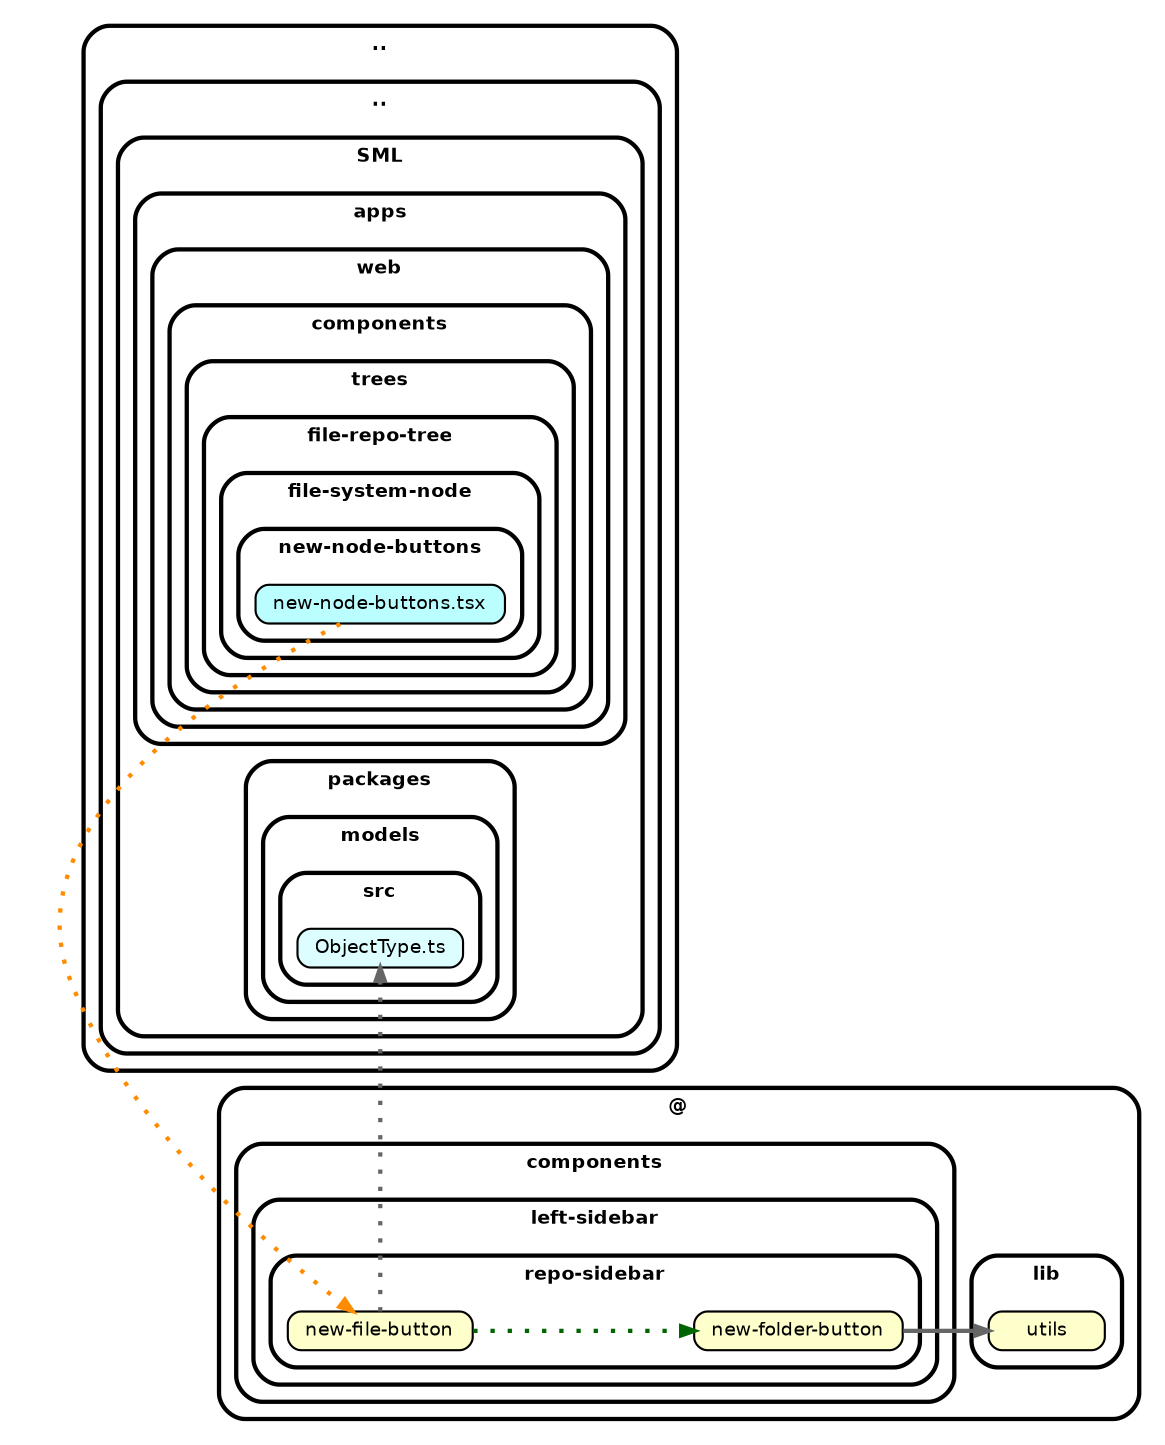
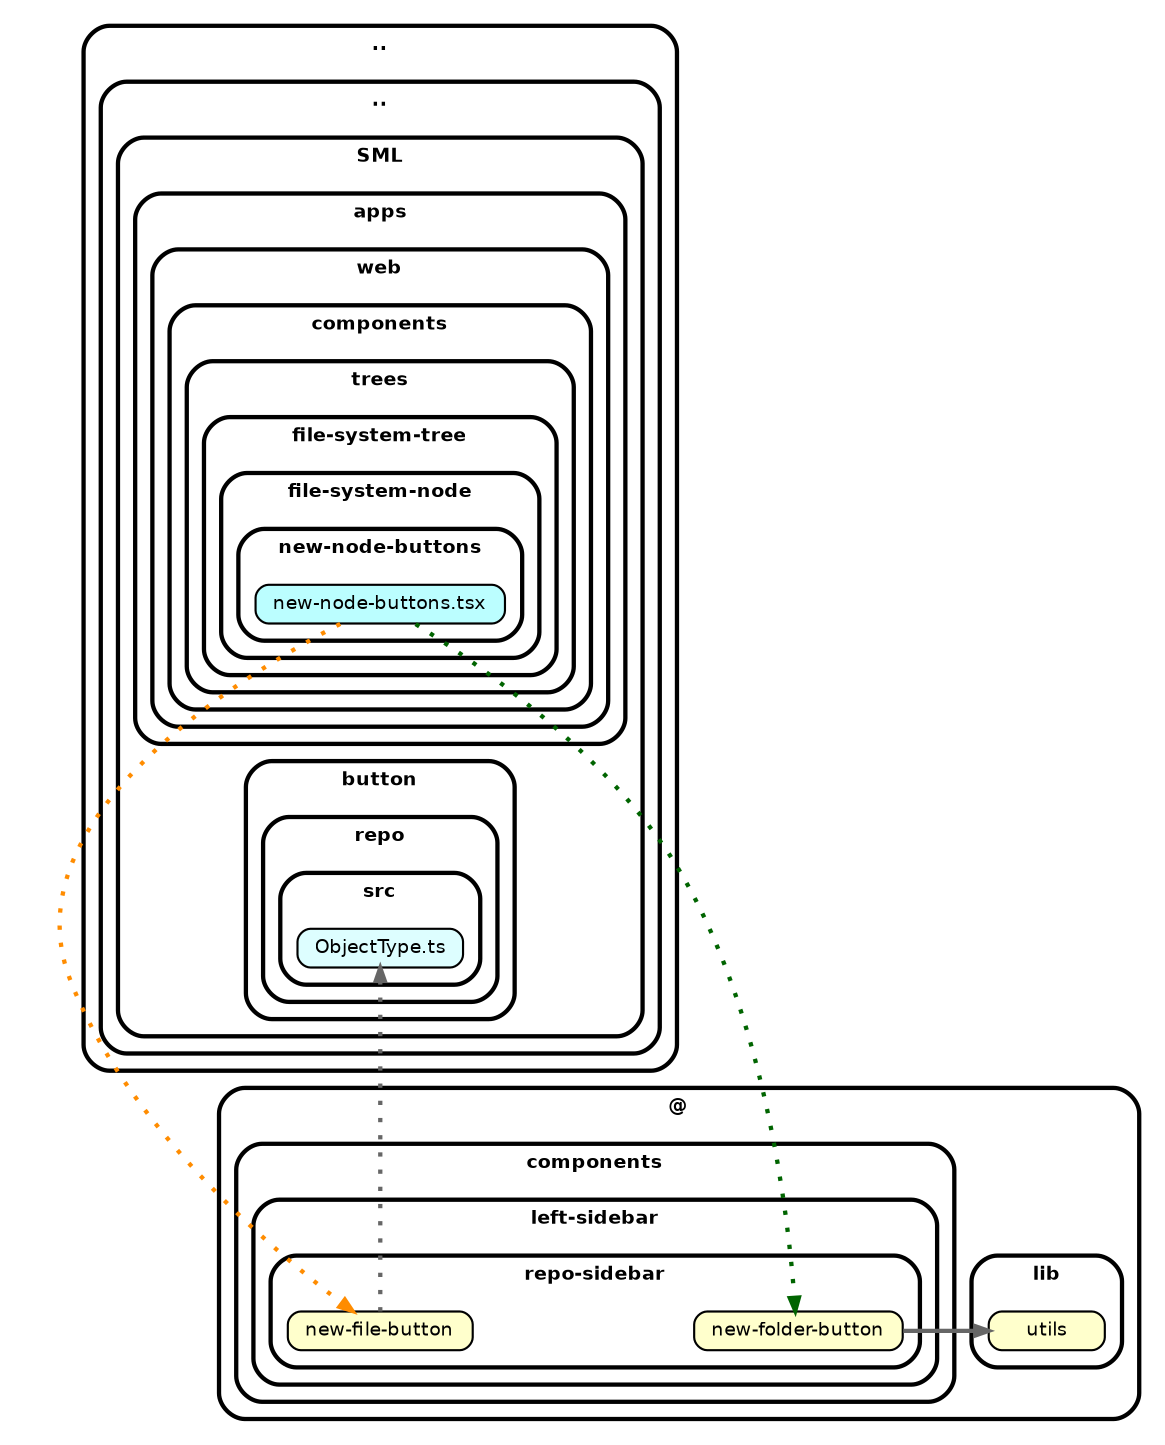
cluster "file-repo-tree": label "file-repo-tree" -> "file-system-tree"
cluster "packages": label "packages" -> "button"
cluster "models": label "models" -> "repo"
edge "new-file-button" -> "new-folder-button": now "new-node-buttons.tsx" -> "new-folder-button"
